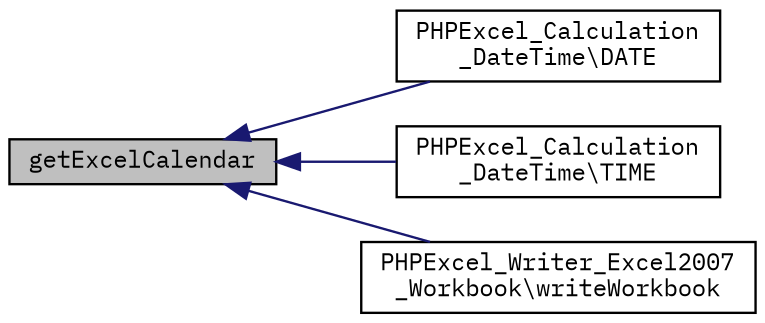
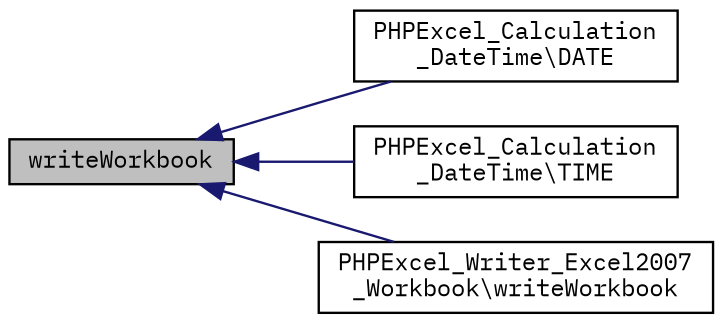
node "getExcelCalendar": label "getExcelCalendar" -> "writeWorkbook"
